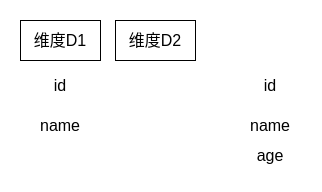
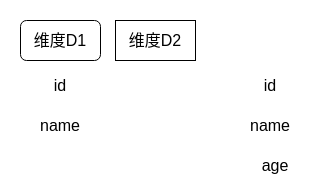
node "维度D1": shape rectangle -> rounded rectangle
node "age": moved (271, 156) -> (276, 166)
